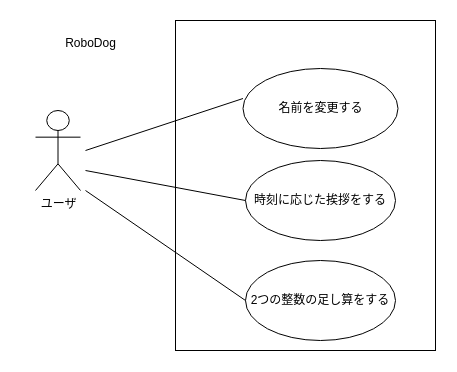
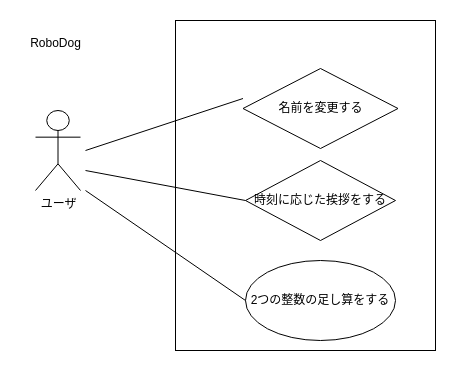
node "RoboDog": moved (91, 44) -> (56, 44)
node "名前を変更する": shape ellipse -> diamond
node "時刻に応じた挨拶をする": shape ellipse -> diamond
